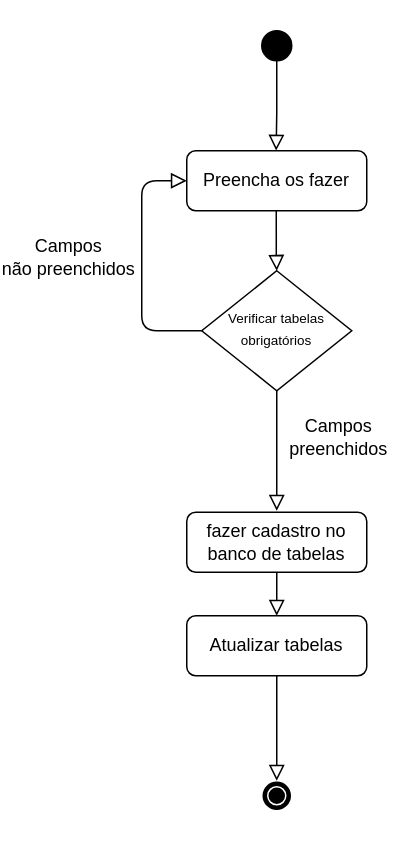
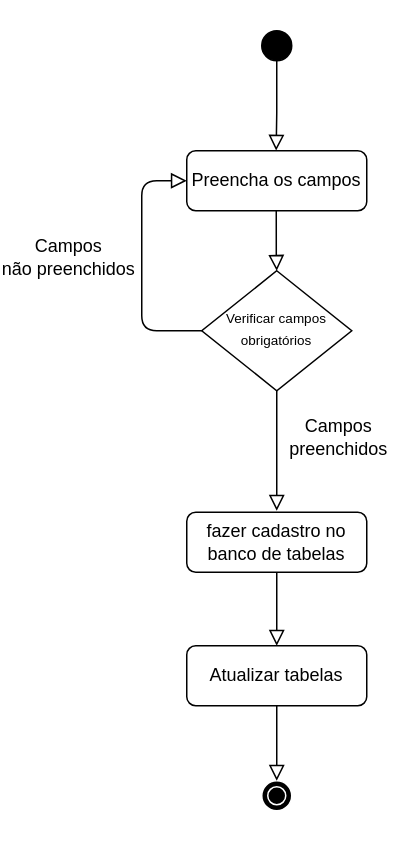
node "Preencha os fazer": label "Preencha os fazer" -> "Preencha os campos"
node "Verificar tabelas obrigatórios": label "Verificar tabelas obrigatórios" -> "Verificar campos obrigatórios"
node "Atualizar tabelas": moved (277, 646) -> (277, 676)
